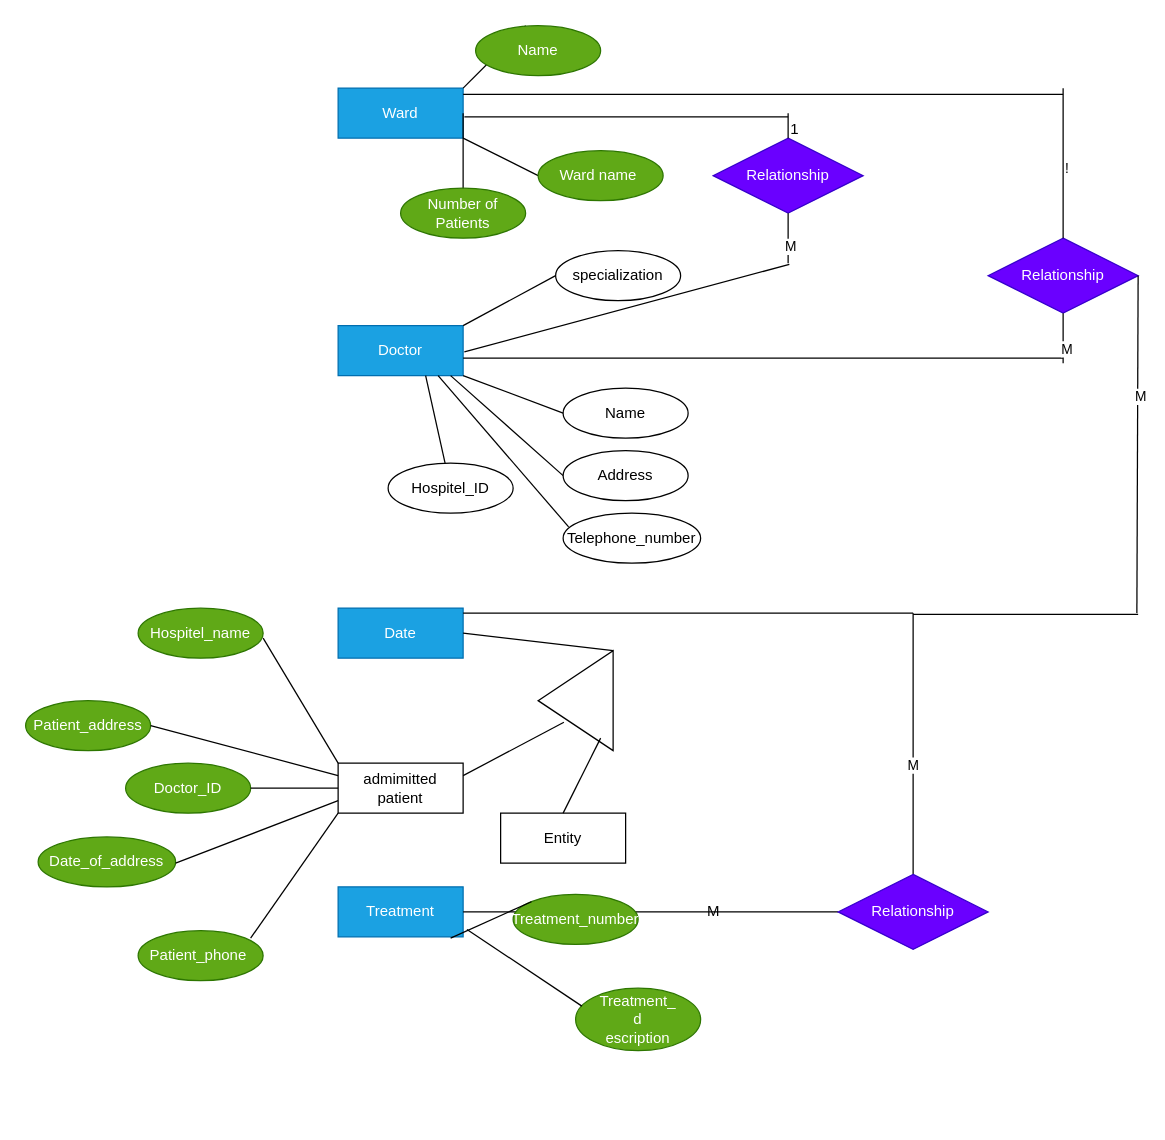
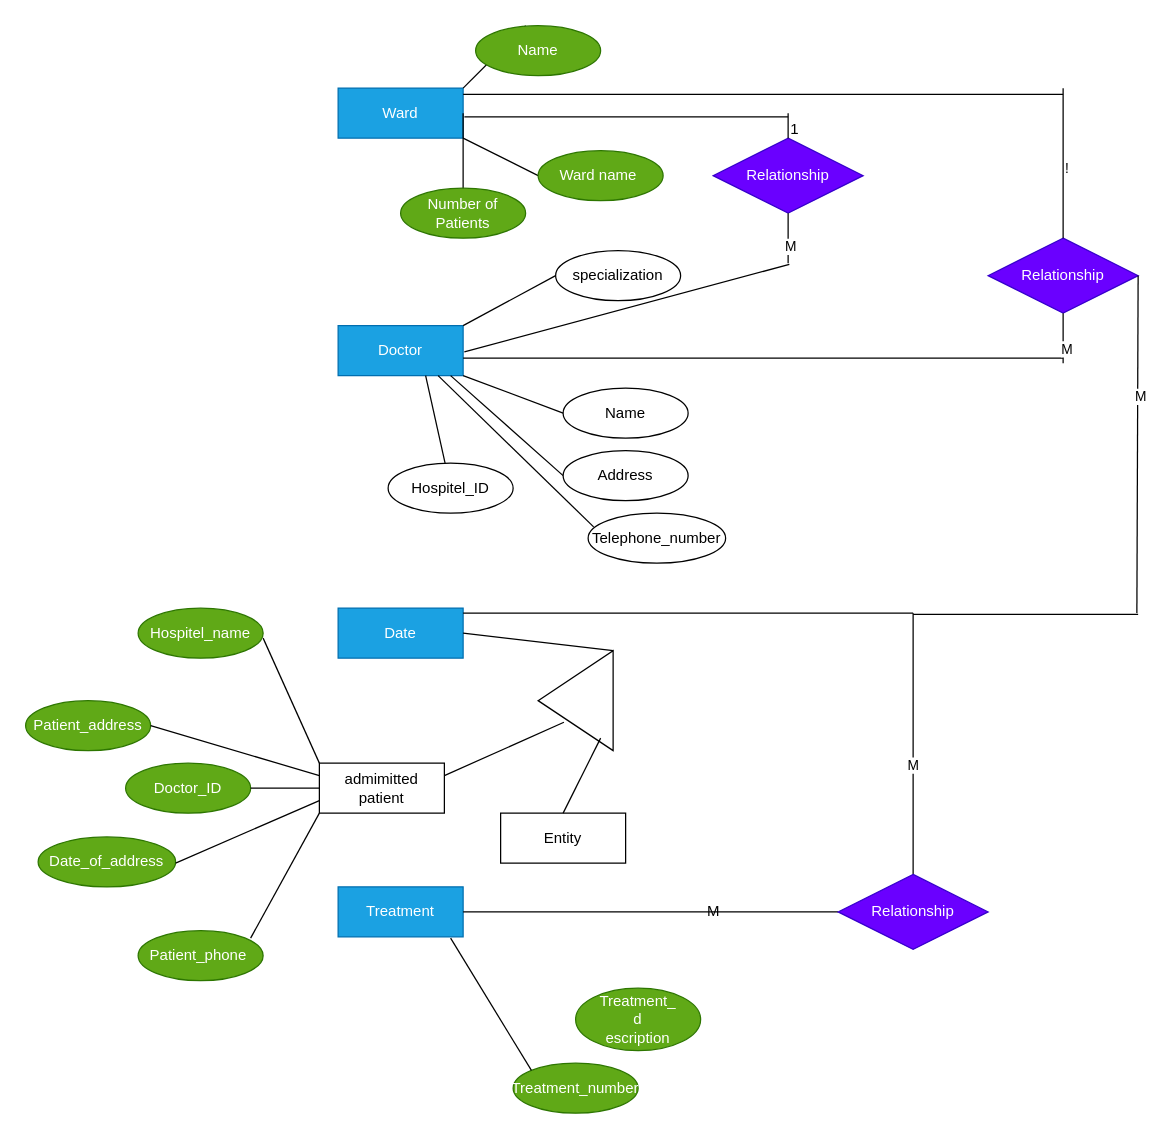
node "Telephone_number": moved (632, 538) -> (657, 538)
node "admimitted patient": moved (401, 788) -> (382, 788)
node "Treatment_number": moved (576, 919) -> (576, 1088)
edge "Treatment" -- "Treatment_ d escription": removed
